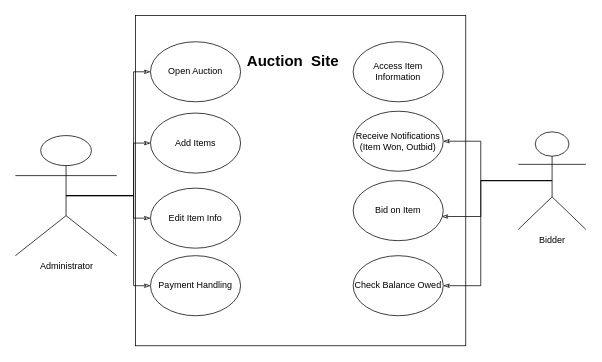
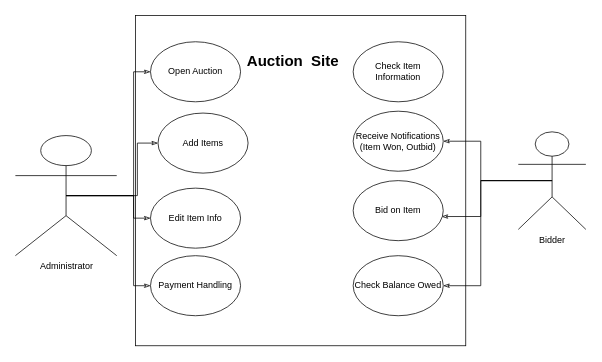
node "Access Item Information": label "Access Item Information" -> "Check Item Information"
node "Add Items": moved (195, 143) -> (203, 143)
